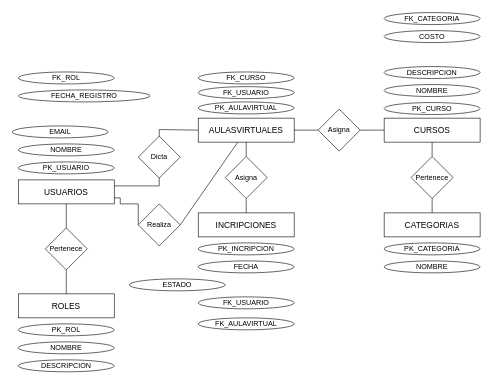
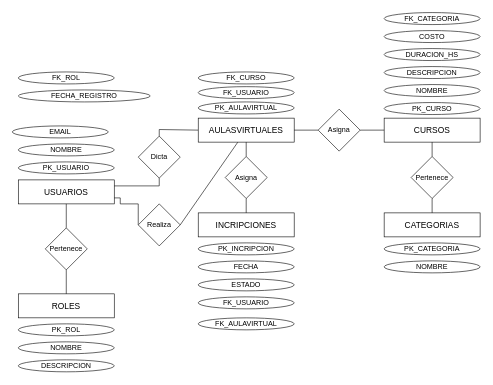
node "DURACION_HS": added
node "ESTADO": moved (177, 285) -> (246, 285)
